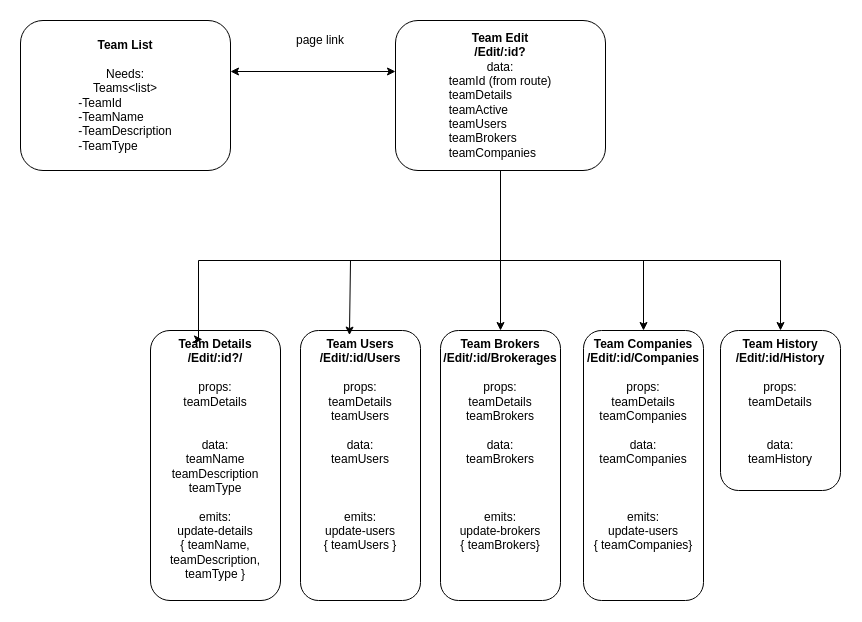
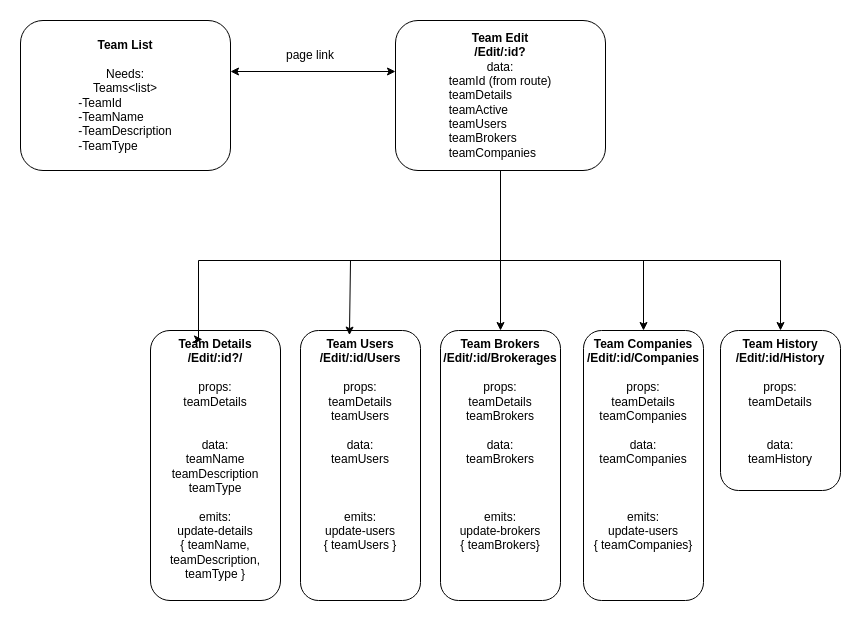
node "page link": moved (321, 41) -> (311, 56)
